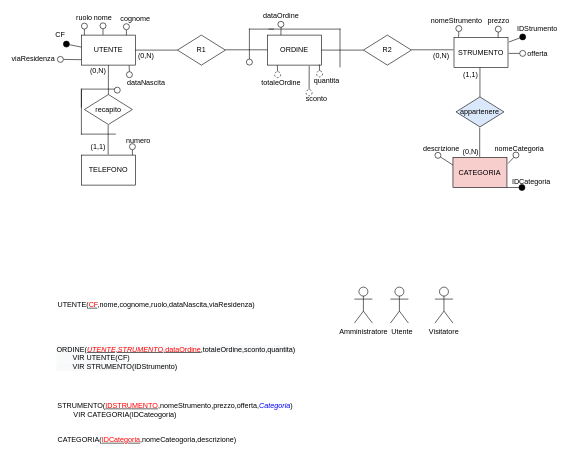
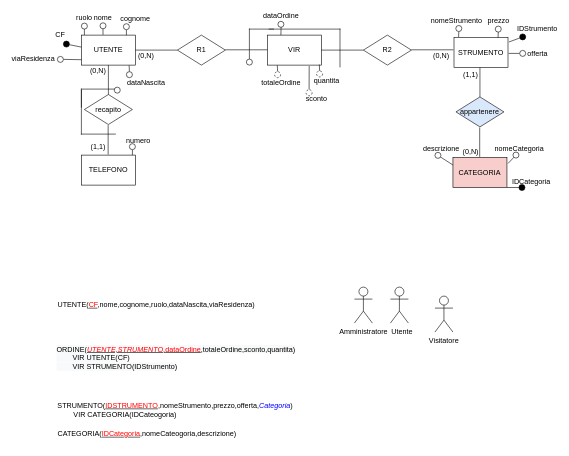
node "ORDINE": label "ORDINE" -> "VIR"
node "Visitatore": moved (444, 305) -> (444, 314)
node "CATEGORIA(IDCategoria,nomeCateogoria,descrizione)": moved (147, 440) -> (147, 434)
